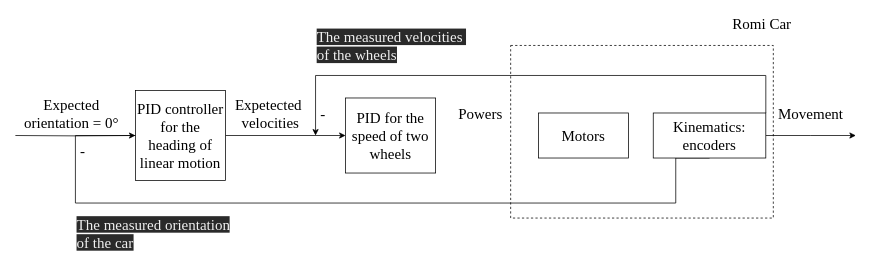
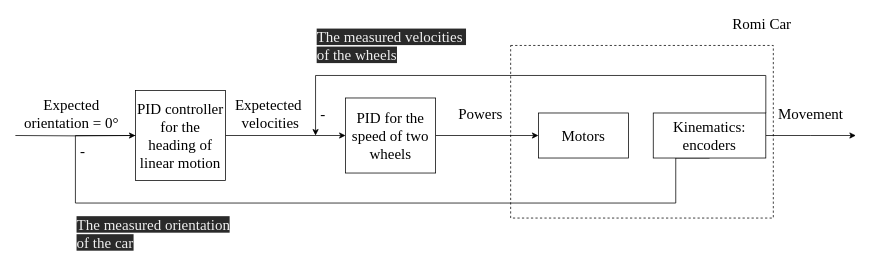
edge "PID for the speed of two wheels" -> "Motors": added
